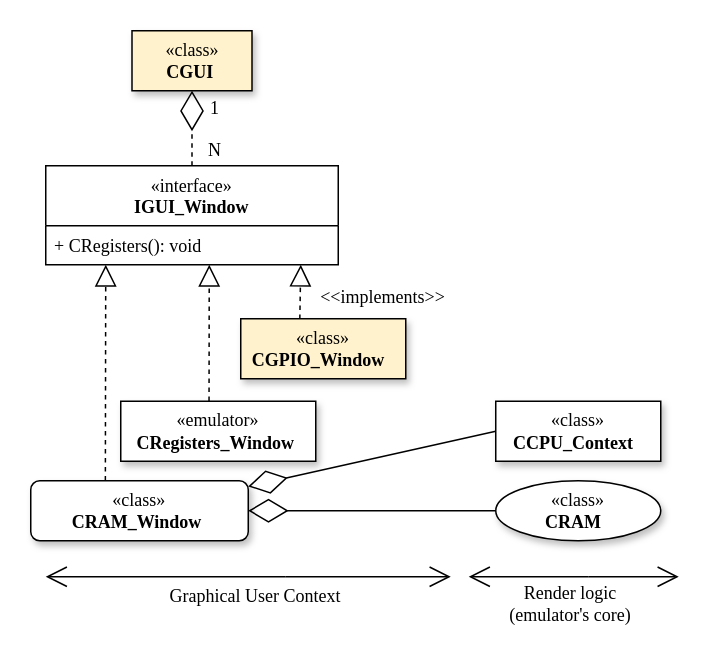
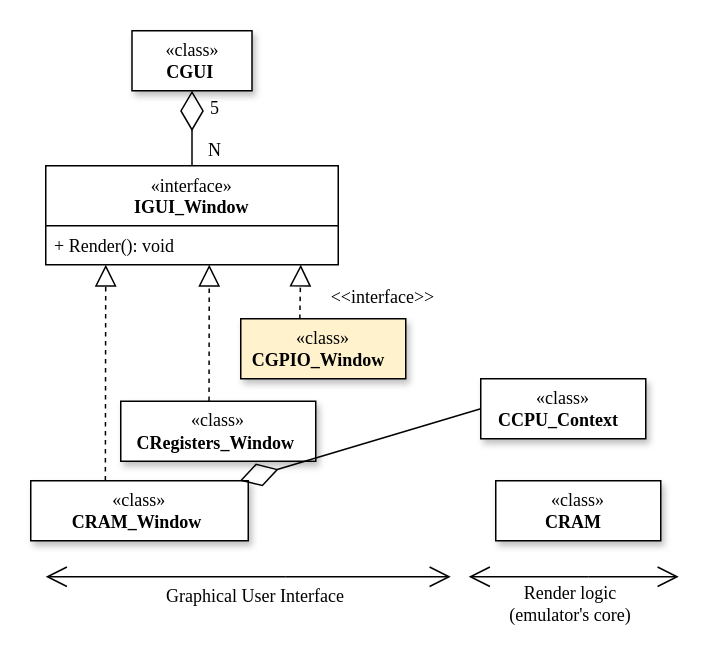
node "«class» CGUI": fillcolor #fff2cc -> #ffffff
node "1": label "1" -> "5"
edge "«interface»IGUI_Window" -> "«class» CGUI": style dashed -> solid
node "+ CRegisters(): void": label "+ CRegisters(): void" -> "+ Render(): void"
node "<<implements>>": label "<<implements>>" -> "<<interface>>"
node "«emulator» CRegisters_Window": label "«emulator» CRegisters_Window" -> "«class» CRegisters_Window"
node "«class» CCPU_Context": moved (578, 431) -> (563, 409)
node "«class» CRAM_Window": shape rounded rectangle -> rectangle
edge "«class» CRAM" -> "«class» CRAM_Window": removed
node "«class» CRAM": shape ellipse -> rectangle
node "Graphical User Context": label "Graphical User Context" -> "Graphical User Interface"
